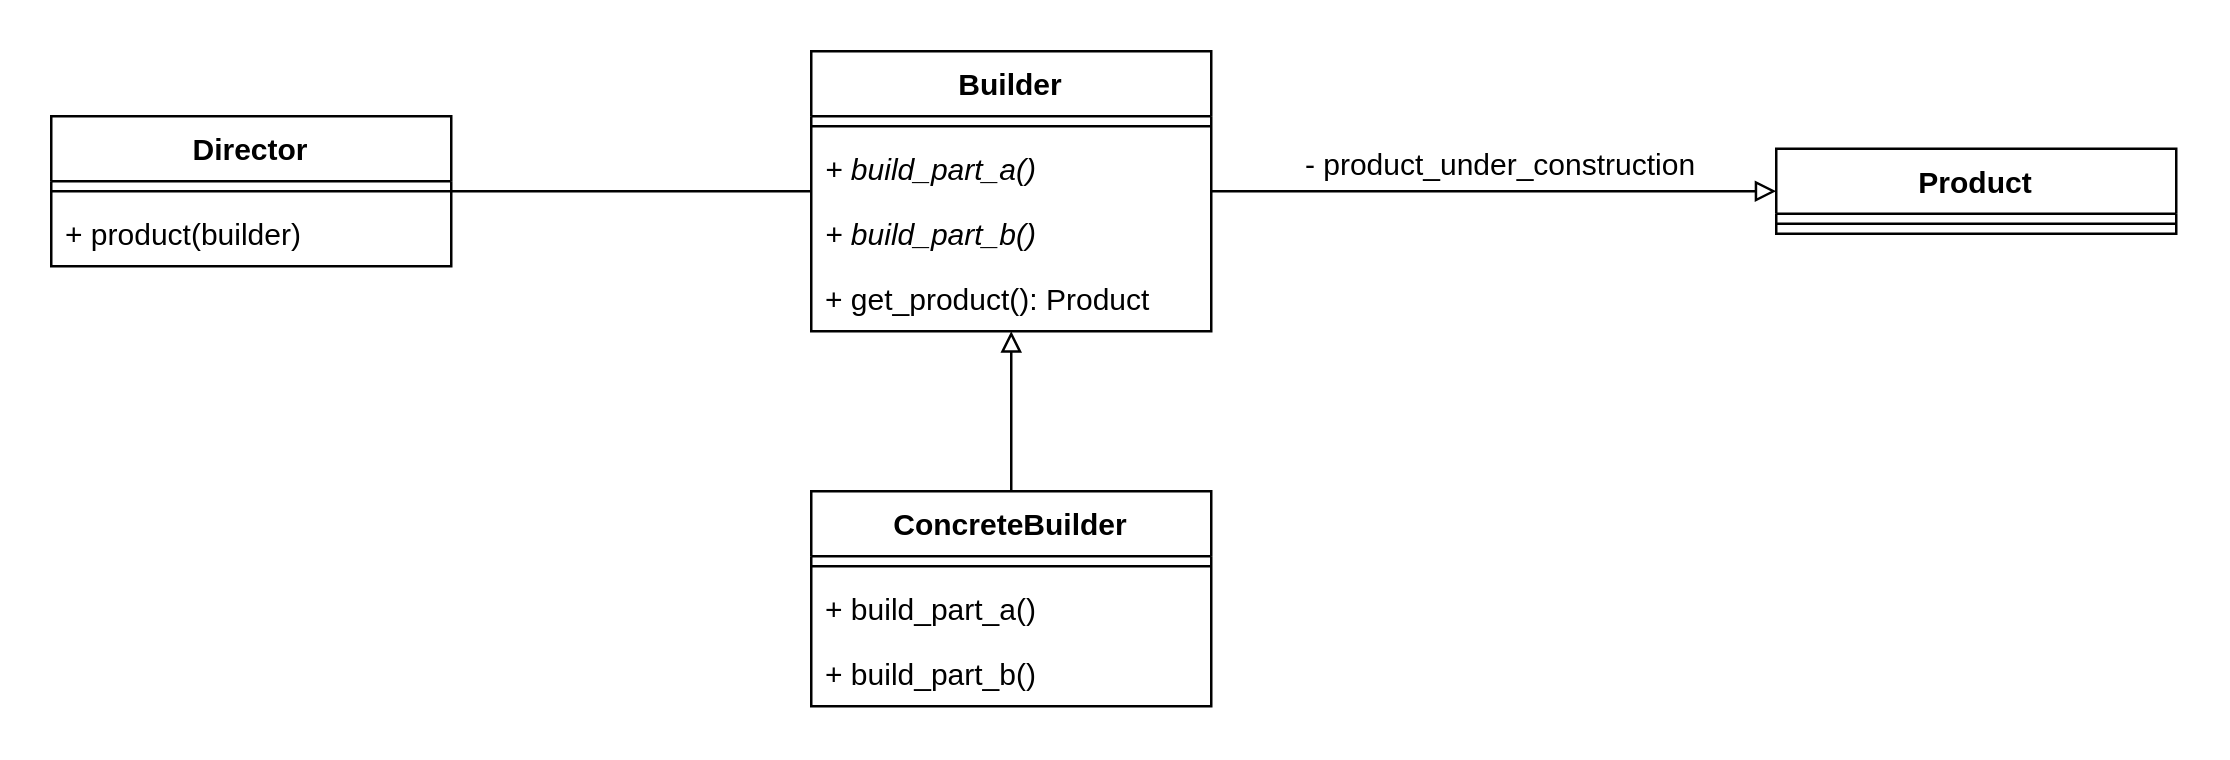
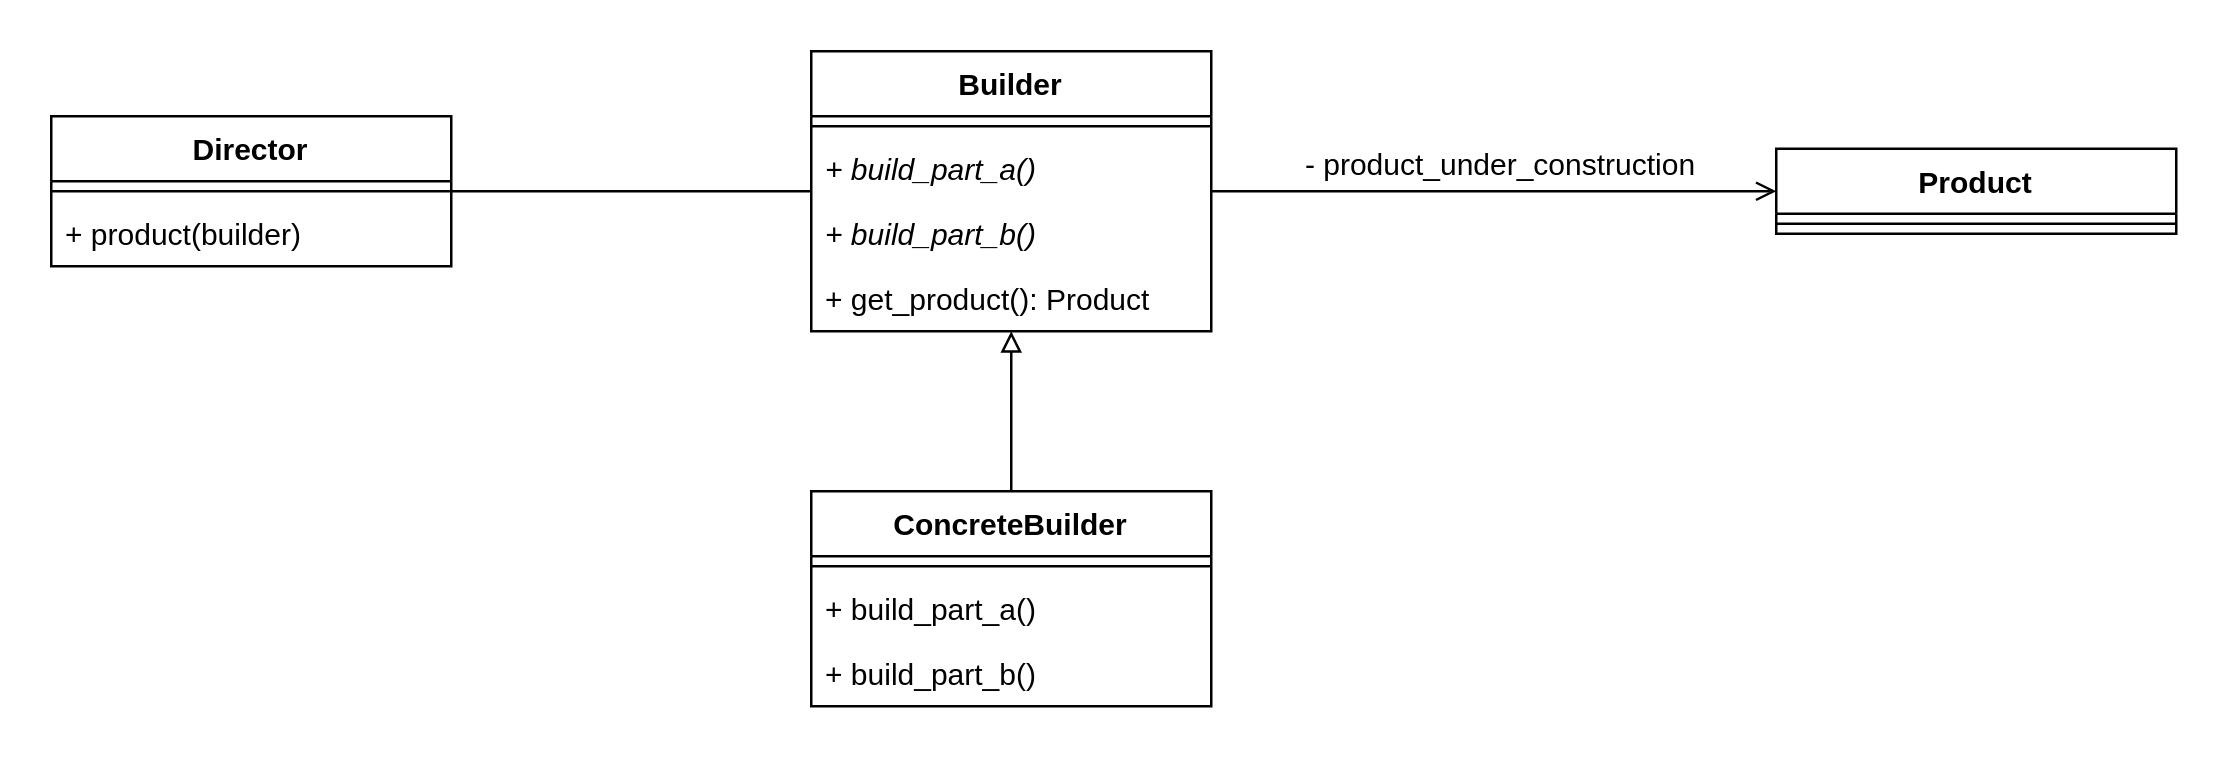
edge "Builder" -> "Product": arrowhead block -> open
